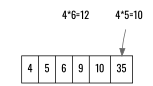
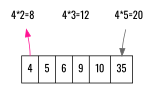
node "4*2=8": added
node "4*6=12": label "4*6=12" -> "4*3=12"
node "4*5=10": label "4*5=10" -> "4*5=20"
